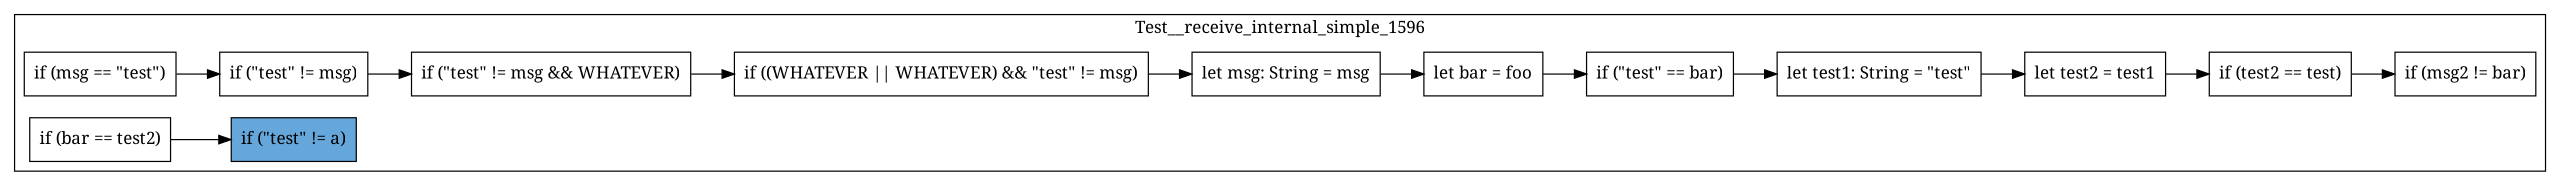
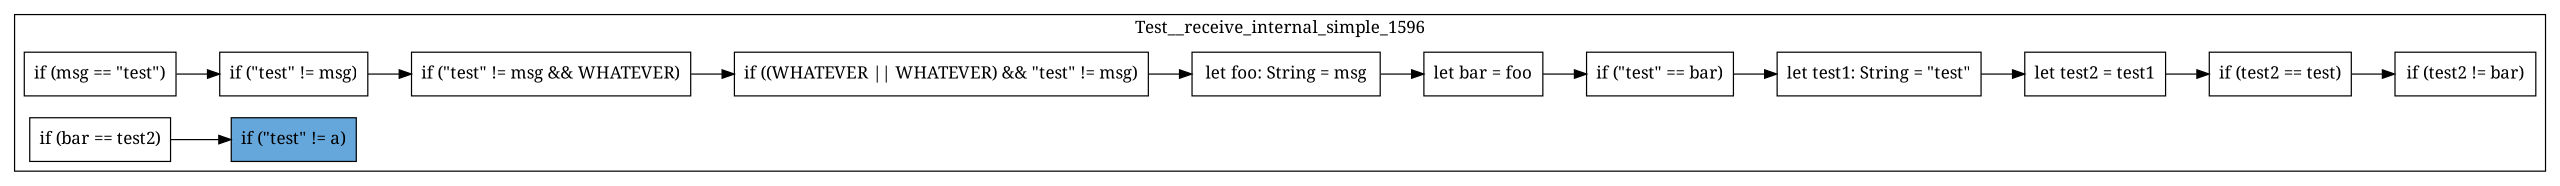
node "let msg: String = msg": label "let msg: String = msg" -> "let foo: String = msg"
node "if (msg2 != bar)": label "if (msg2 != bar)" -> "if (test2 != bar)"
